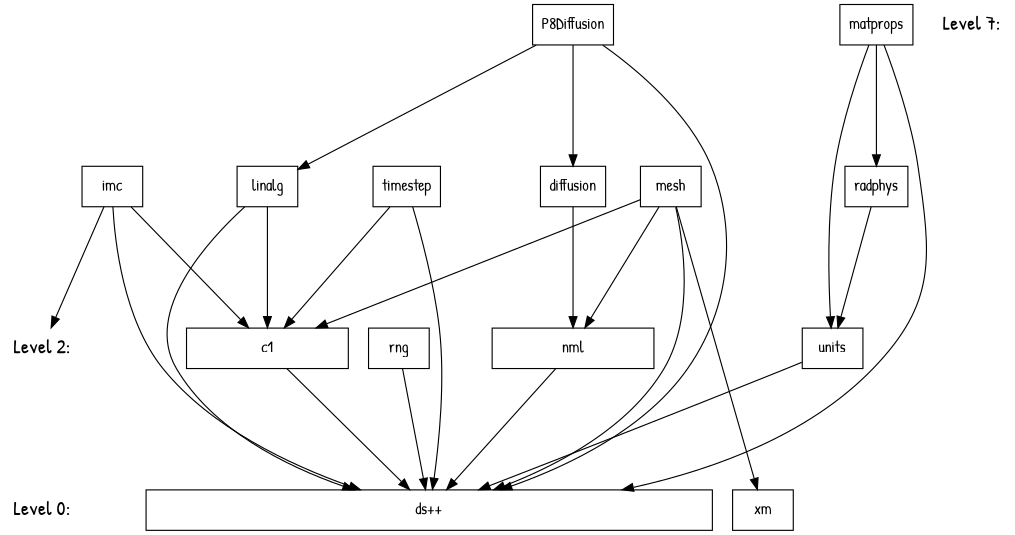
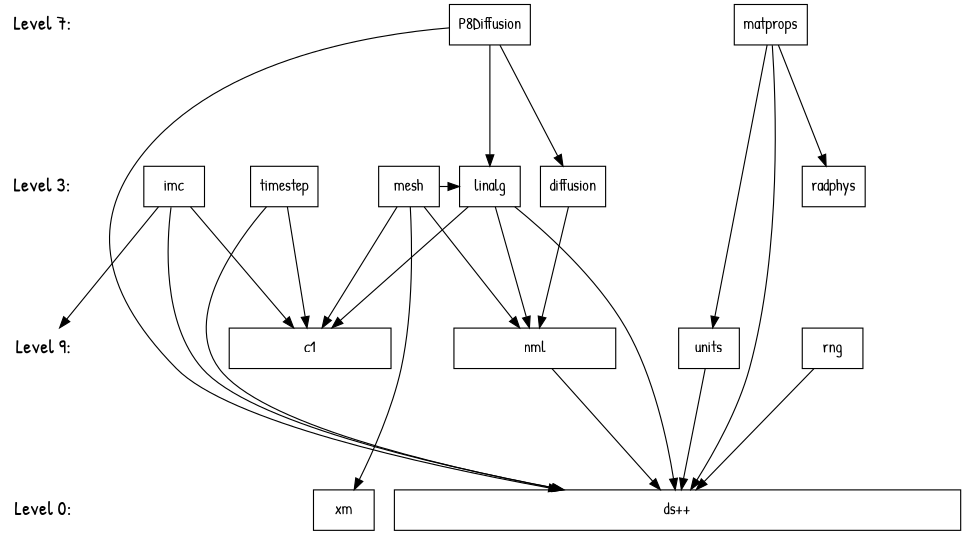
node "Level 3:": added
edge "linalg" -> "nml": added
edge "radphys" -> "units": removed
node "Level 2:": label "Level 2:" -> "Level 9:"
edge "mesh" -> "ds++": now "mesh" -> "linalg"
edge "c1" -> "ds++": removed
